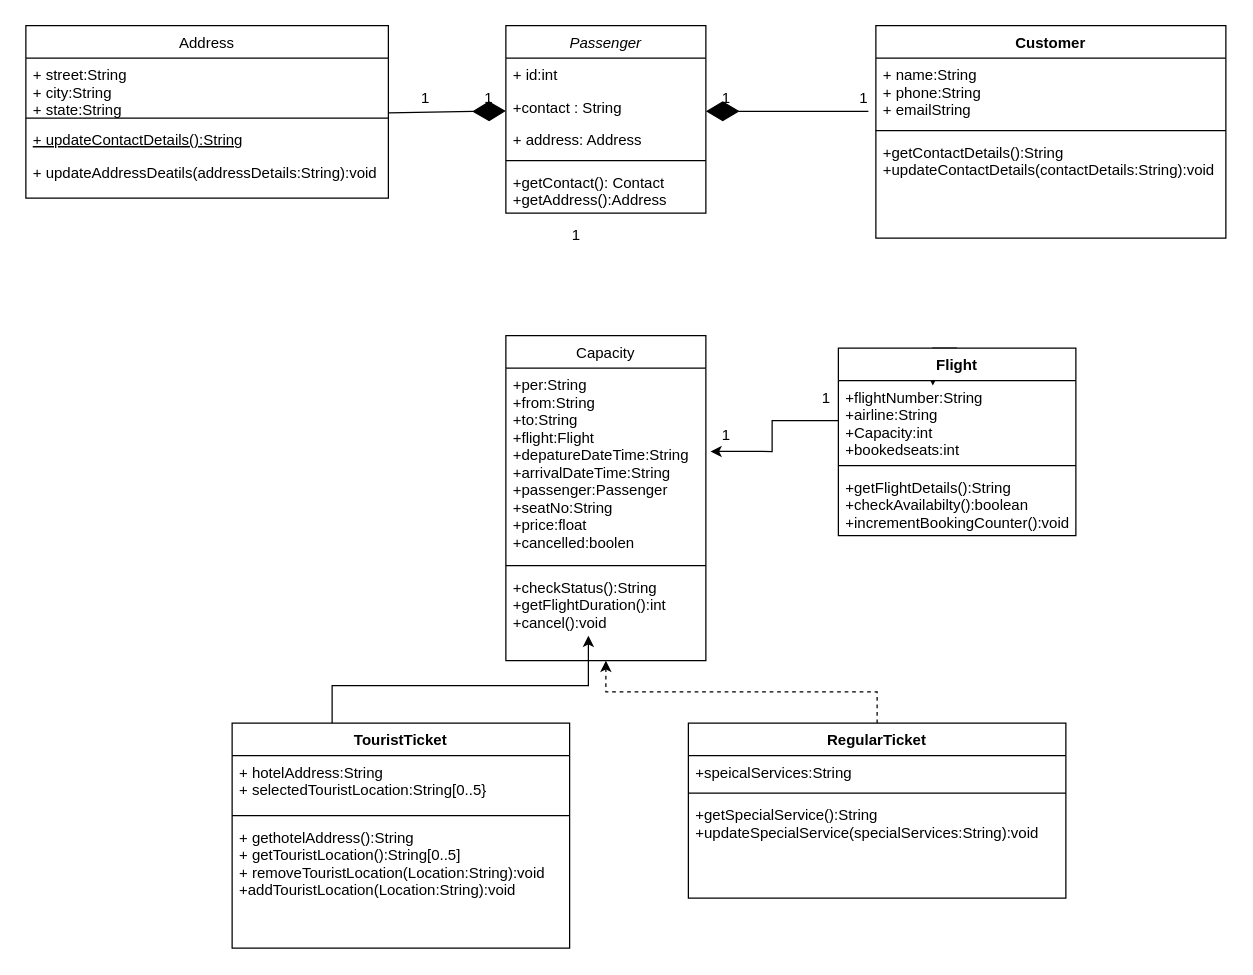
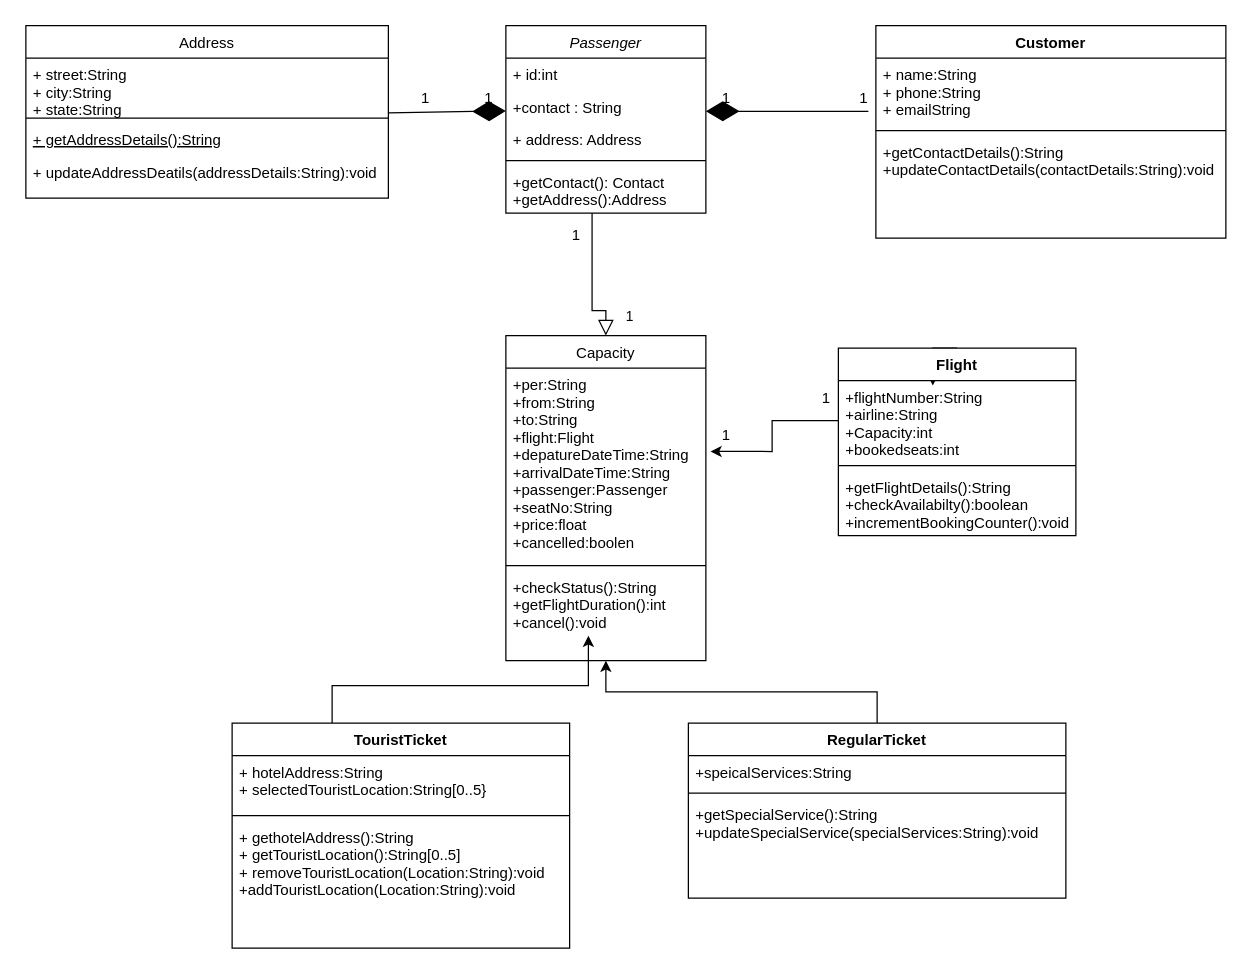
node "+ updateContactDetails():String": label "+ updateContactDetails():String" -> "+ getAddressDetails():String"
edge "+getContact(): Contact +getAddress():Address" -> "Capacity": added, label "1"
edge "RegularTicket" -> "Capacity": style dashed -> solid
